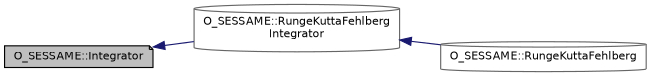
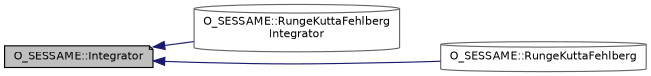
edge "O_SESSAME::RungeKuttaFehlberg" -> "O_SESSAME::RungeKuttaFehlberg Integrator": now "O_SESSAME::RungeKuttaFehlberg" -> "O_SESSAME::Integrator"
